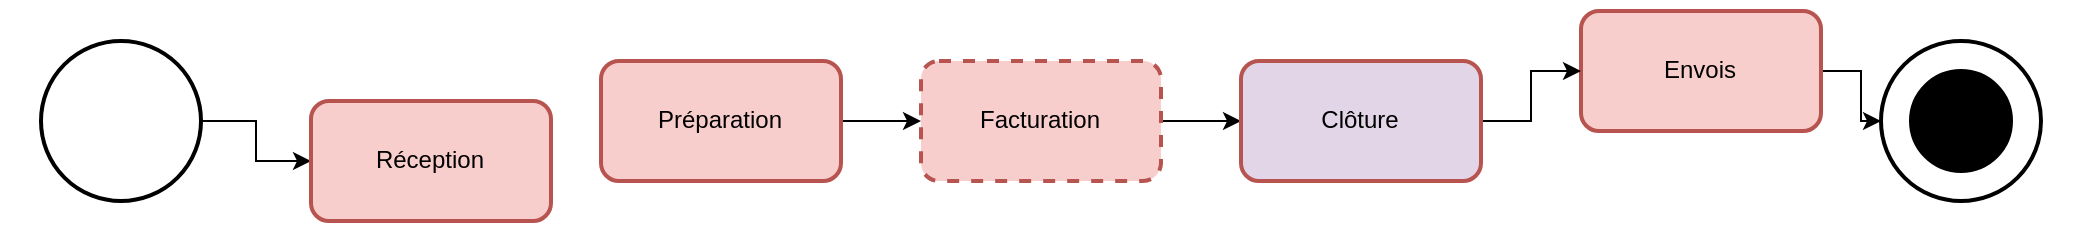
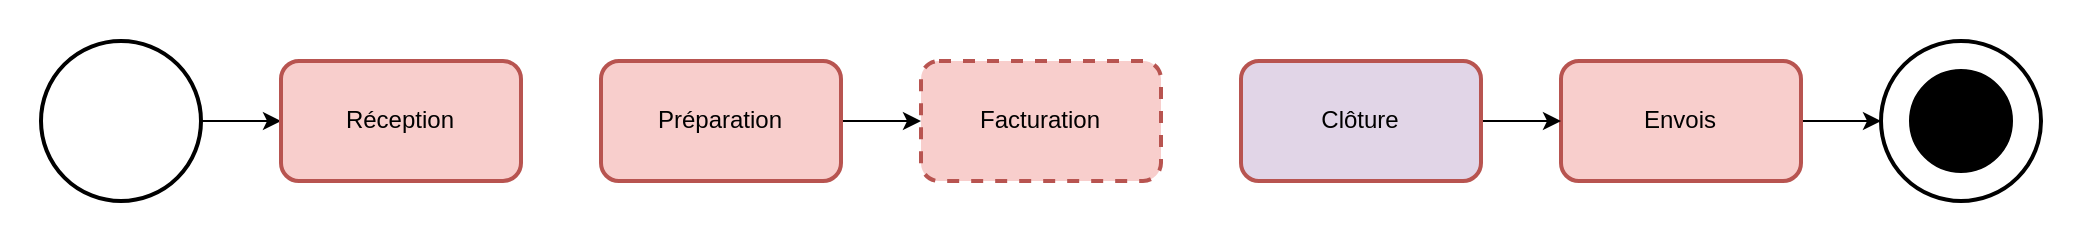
node "Envois": moved (1701, 71) -> (1681, 121)
edge "Facturation" -> "Clôture": removed
node "Réception": moved (431, 161) -> (401, 121)
